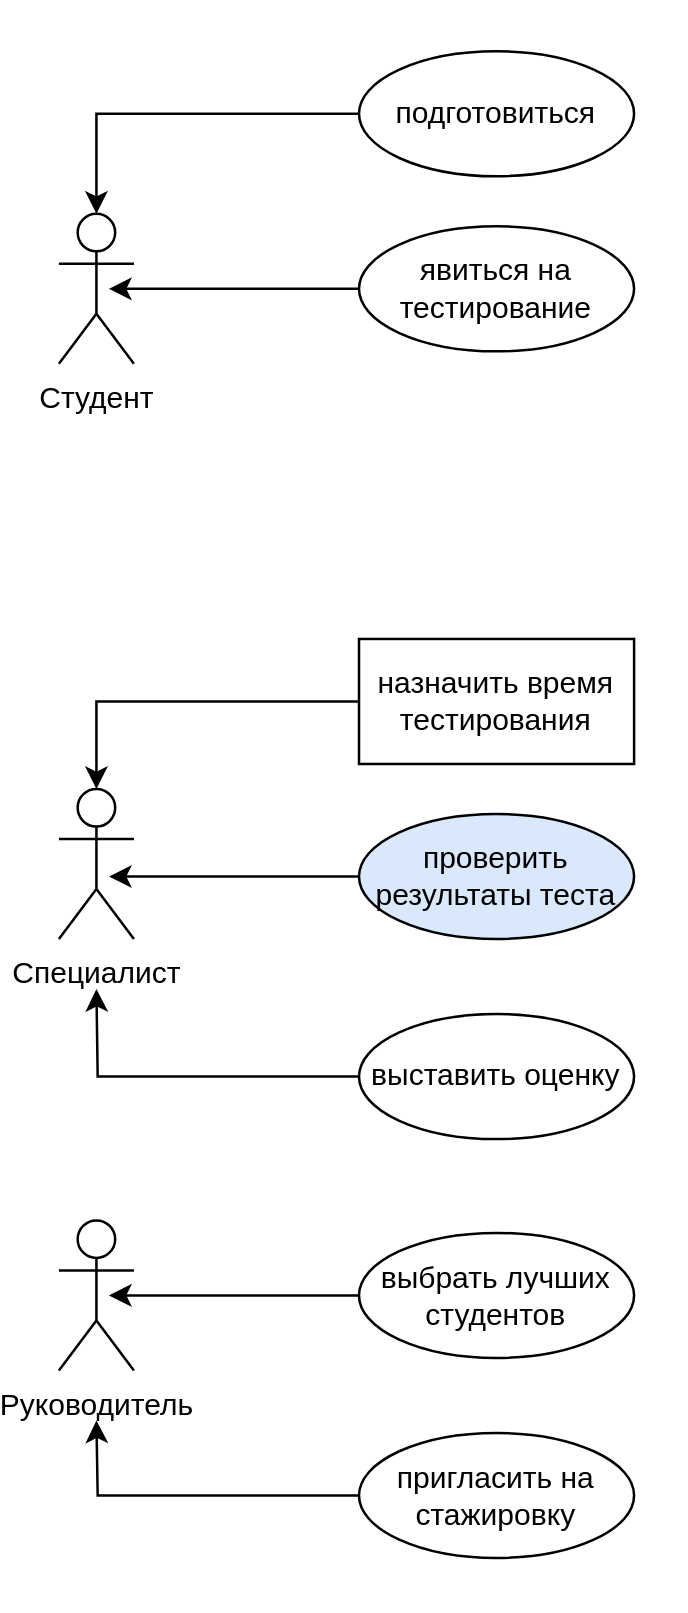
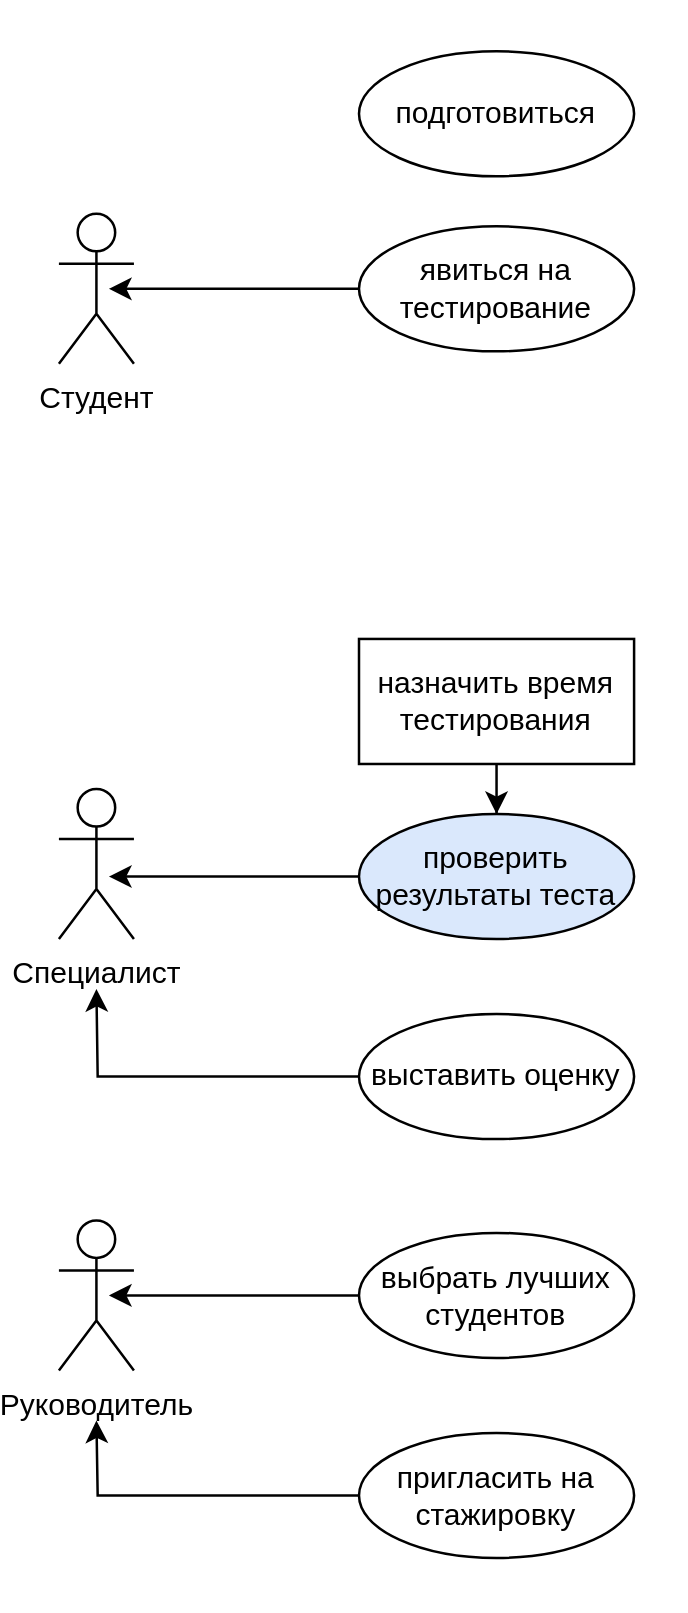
edge "подготовиться" -> "Студент": removed
edge "назначить время тестирования" -> "Специалист": now "назначить время тестирования" -> "проверить результаты теста"
